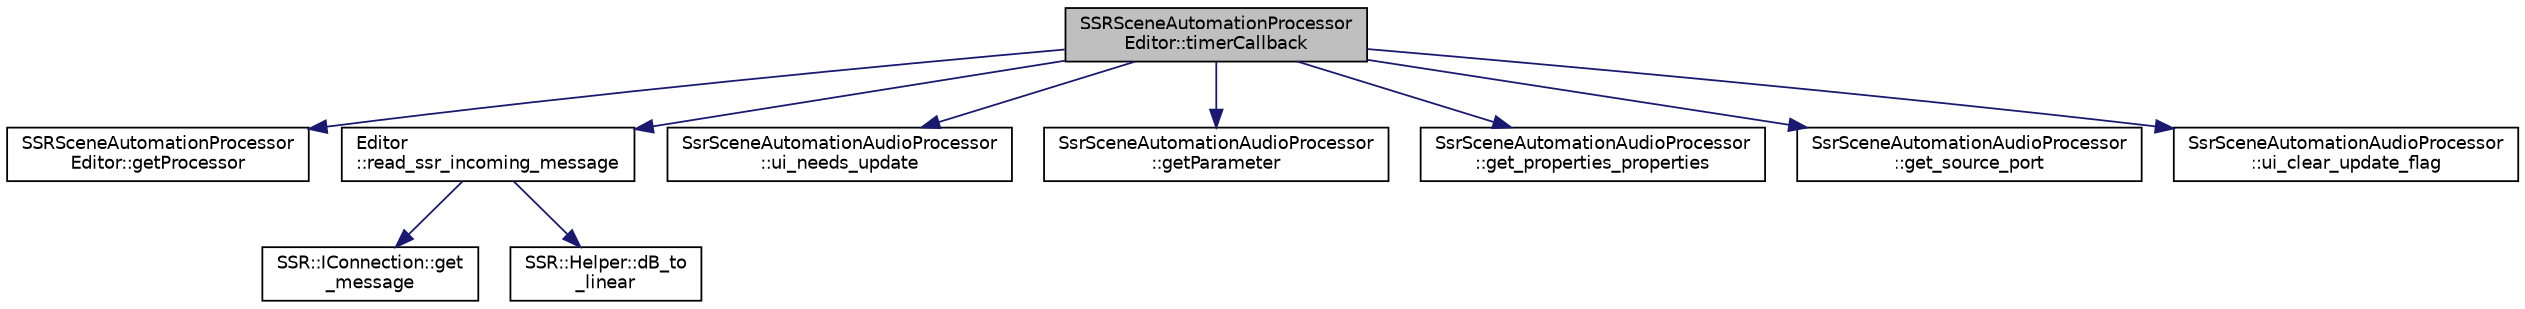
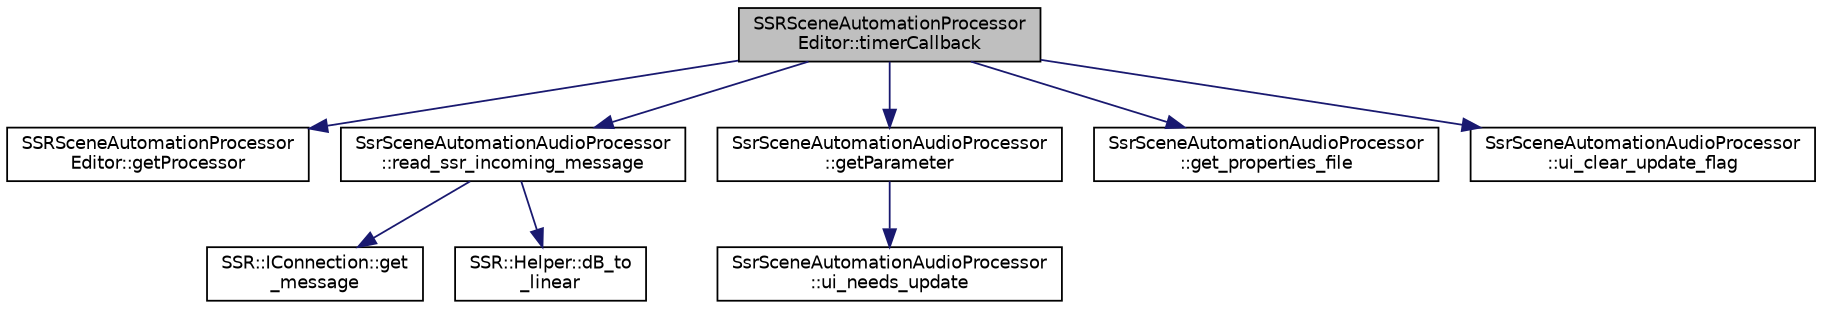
edge "SSRSceneAutomationProcessor Editor::timerCallback" -> "SsrSceneAutomationAudioProcessor ::ui_needs_update": now "SsrSceneAutomationAudioProcessor ::getParameter" -> "SsrSceneAutomationAudioProcessor ::ui_needs_update"
node "Editor ::read_ssr_incoming_message": label "Editor ::read_ssr_incoming_message" -> "SsrSceneAutomationAudioProcessor ::read_ssr_incoming_message"
node "SsrSceneAutomationAudioProcessor ::get_properties_properties": label "SsrSceneAutomationAudioProcessor ::get_properties_properties" -> "SsrSceneAutomationAudioProcessor ::get_properties_file"
node "SsrSceneAutomationAudioProcessor ::get_source_port": removed
